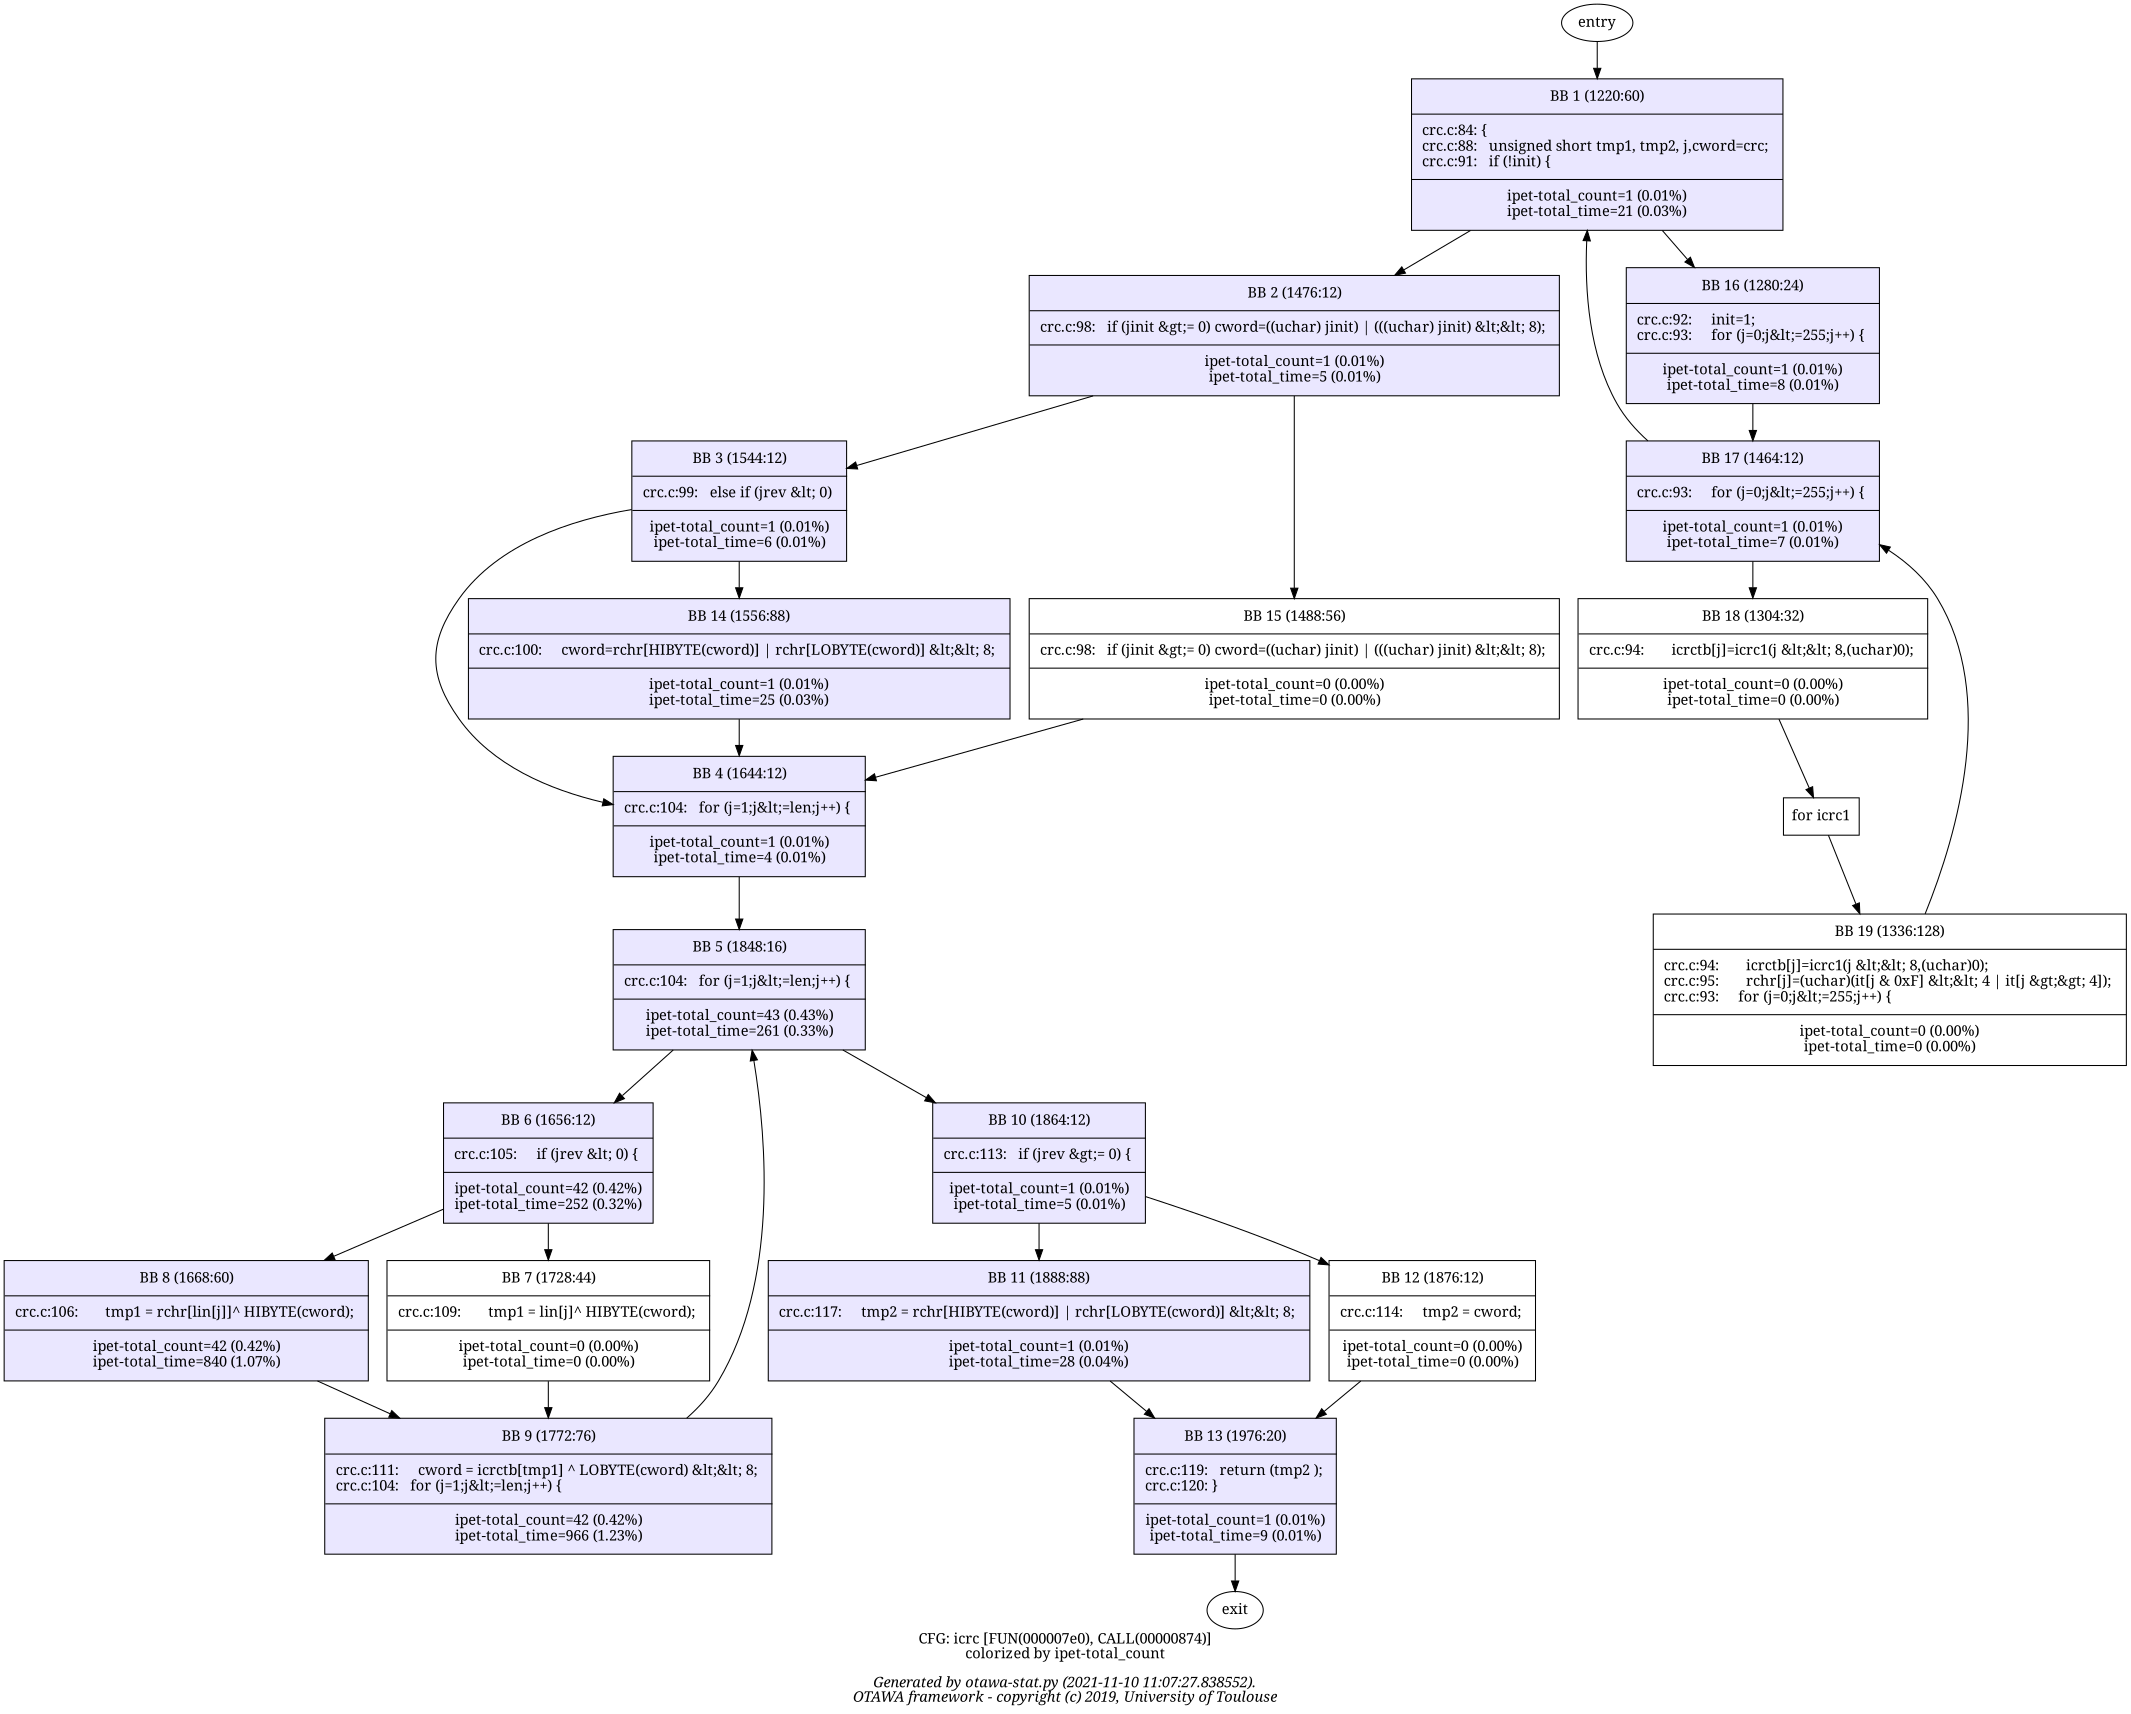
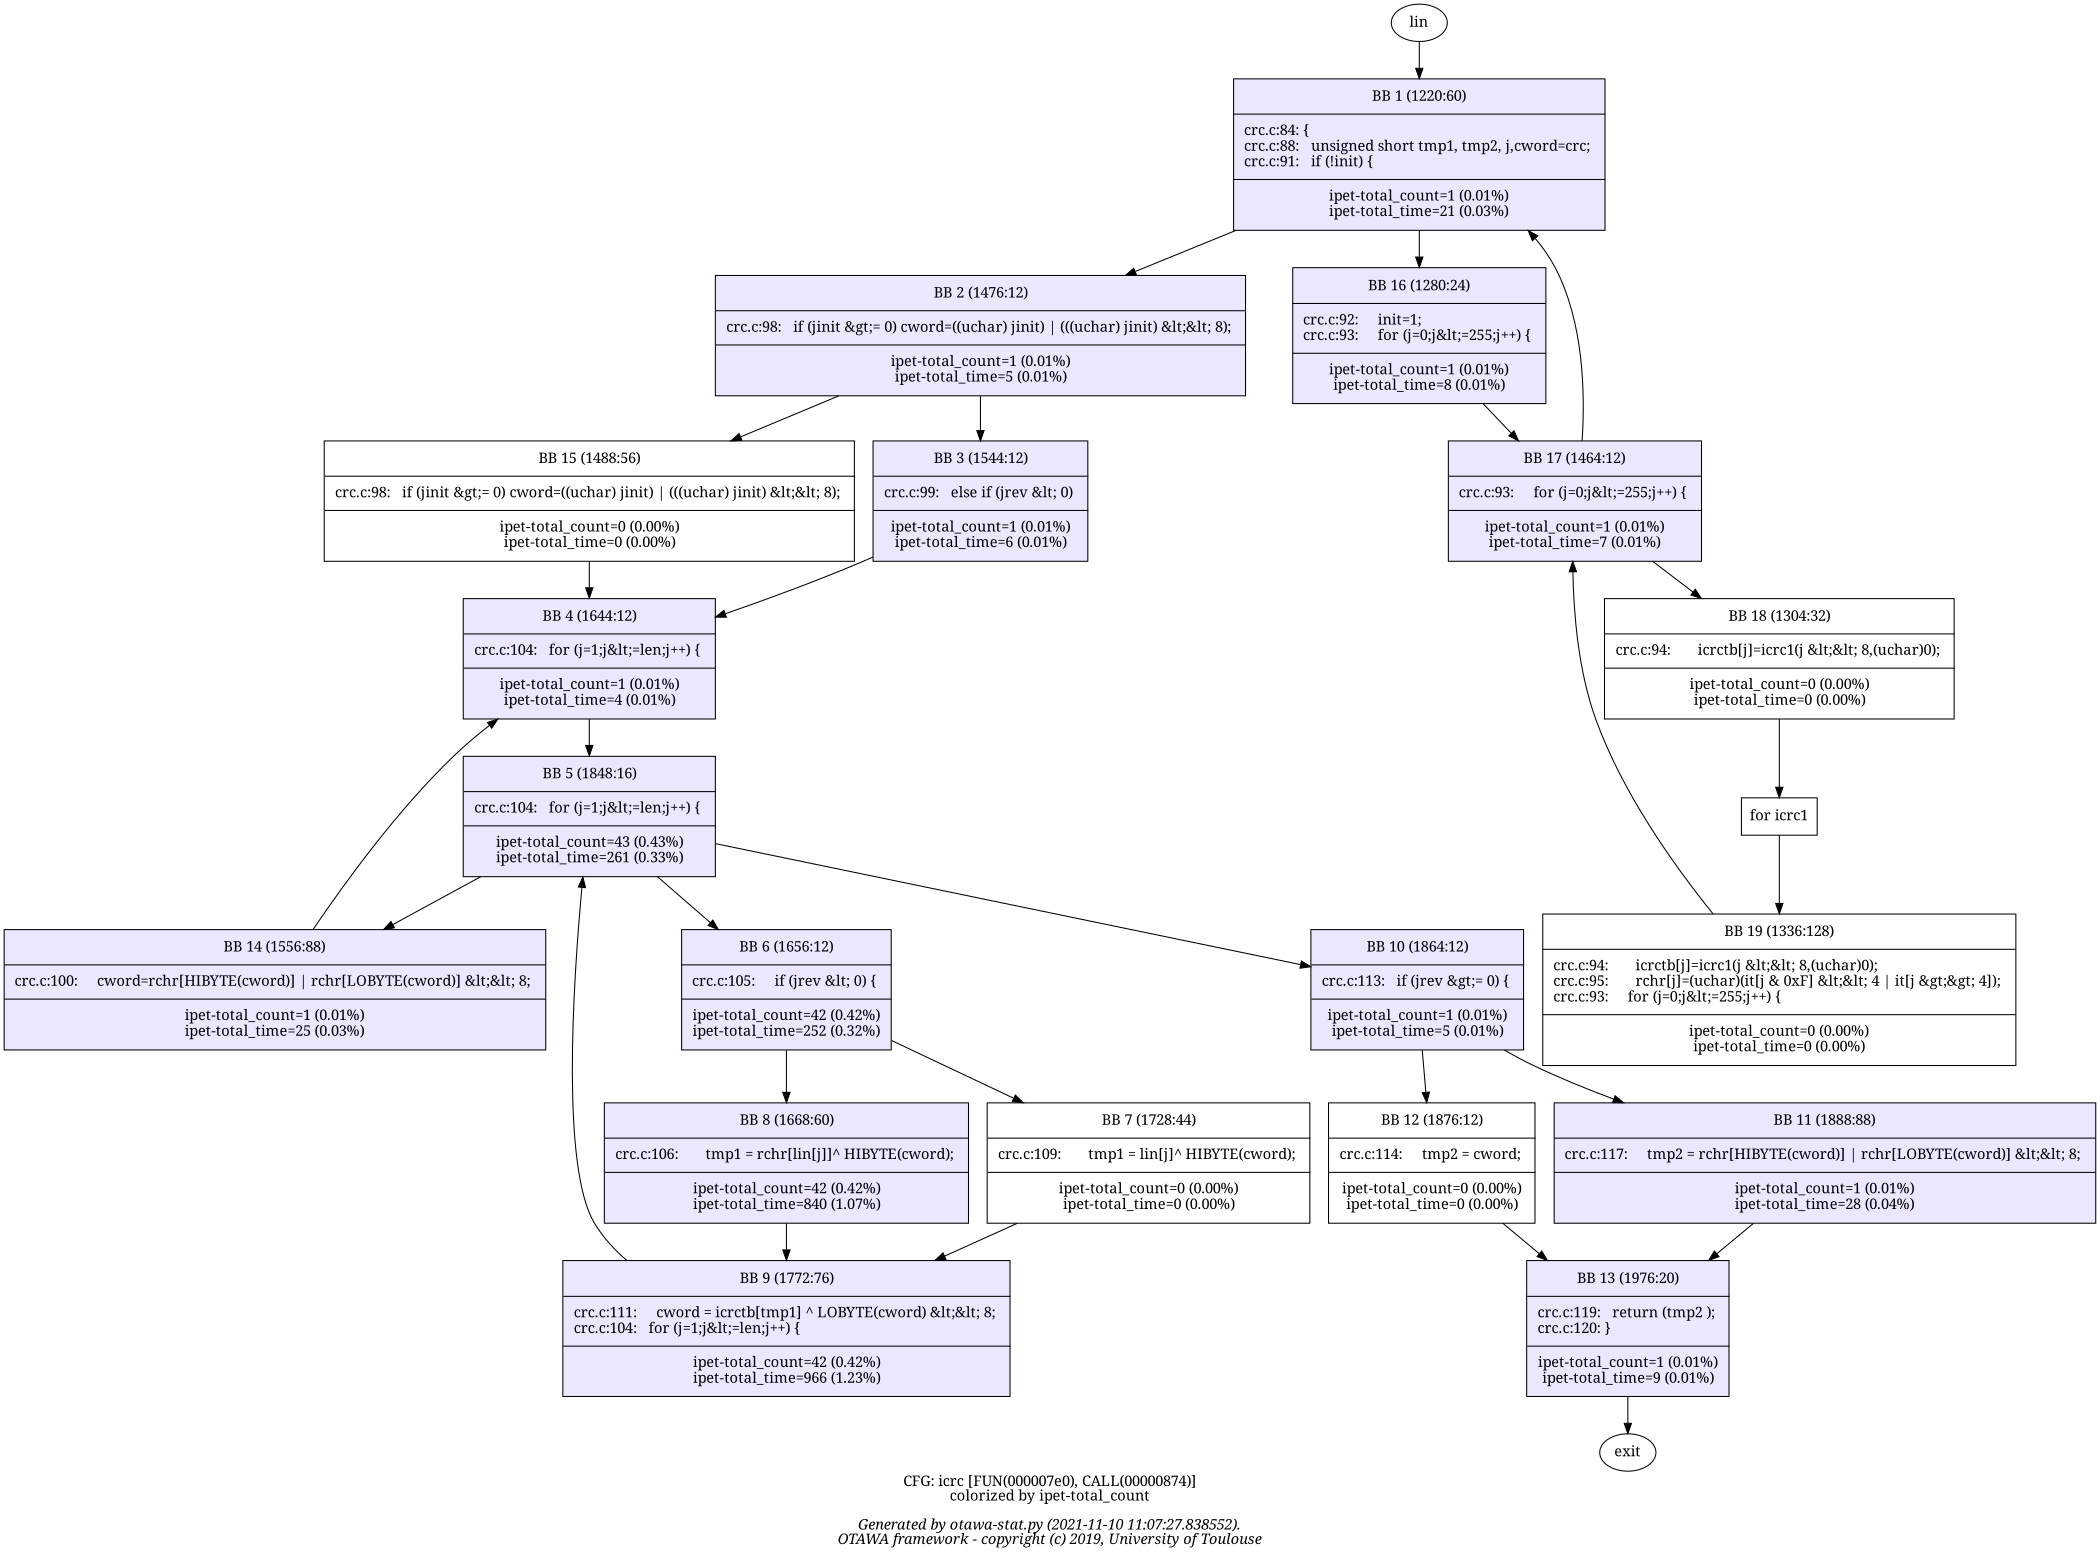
node "entry": label "entry" -> "lin"
edge "BB 3 (1544:12)" -> "BB 14 (1556:88)": now "BB 5 (1848:16)" -> "BB 14 (1556:88)"
